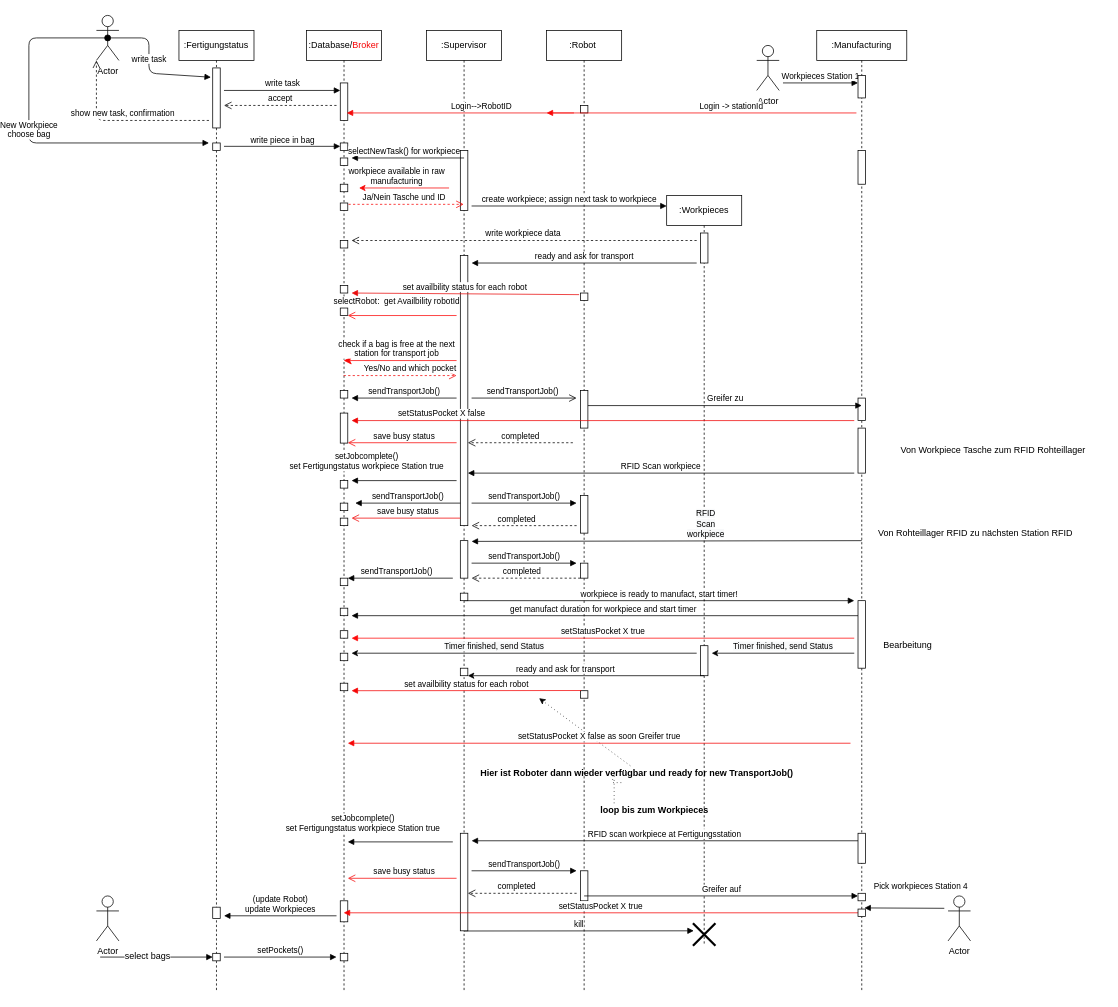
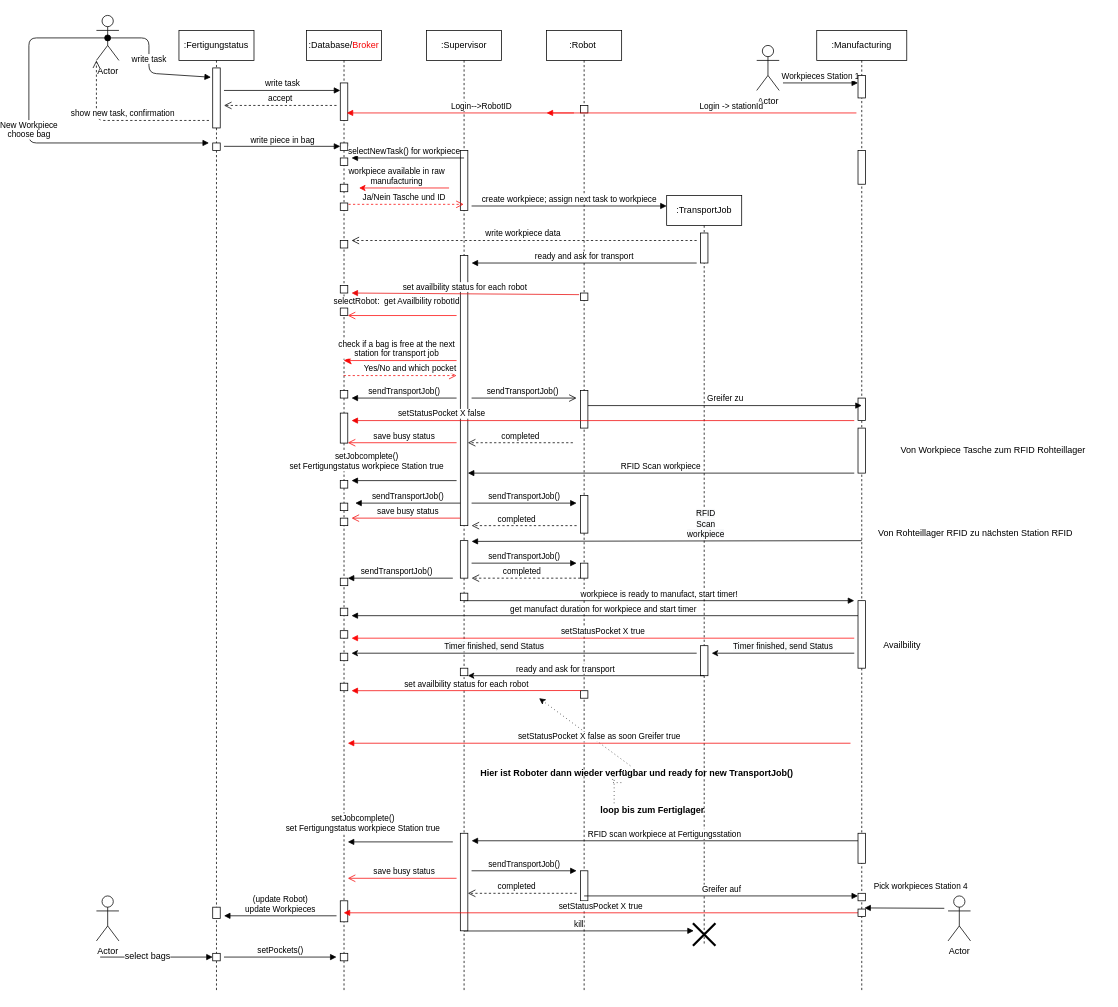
node ":Workpieces": label ":Workpieces" -> ":TransportJob"
node "Bearbeitung": label "Bearbeitung" -> "Availbility"
node "loop bis zum Workpieces": label "loop bis zum Workpieces" -> "loop bis zum Fertiglager"
